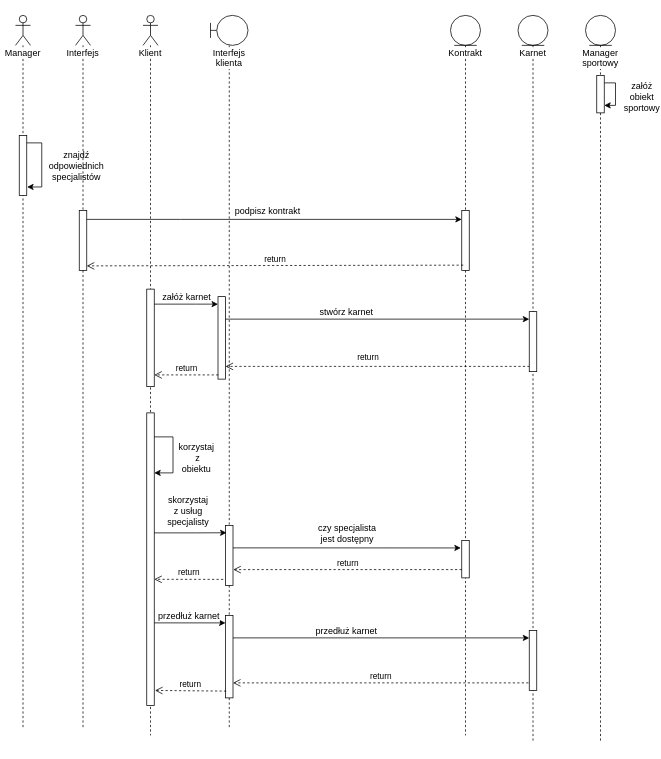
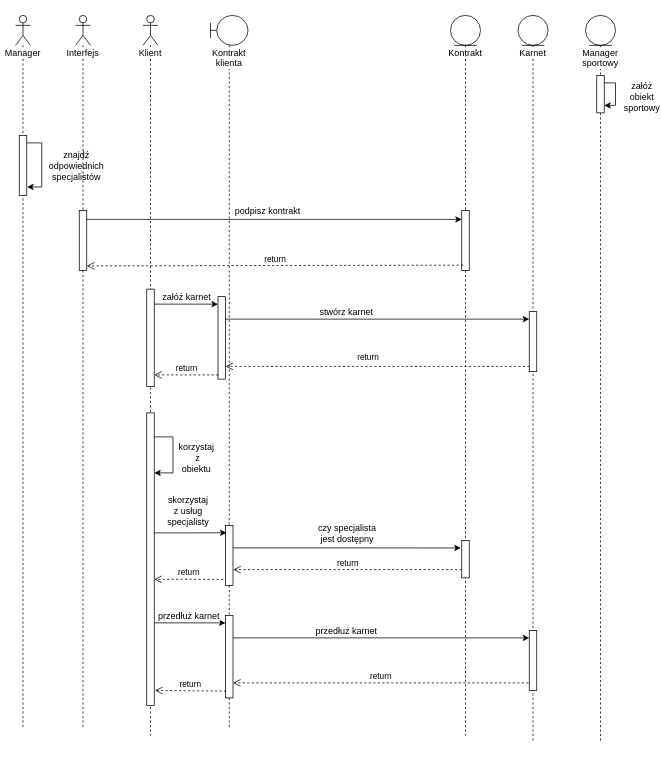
node "Interfejs klienta": label "Interfejs klienta" -> "Kontrakt klienta"
